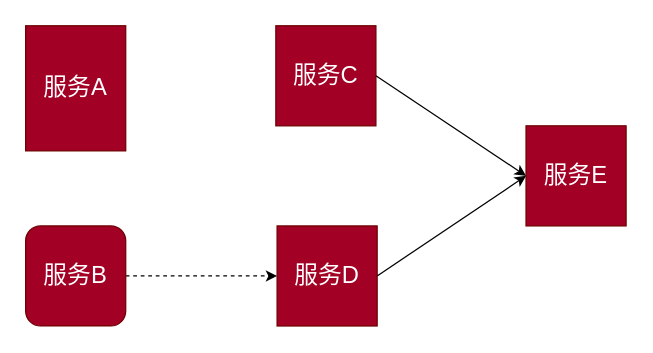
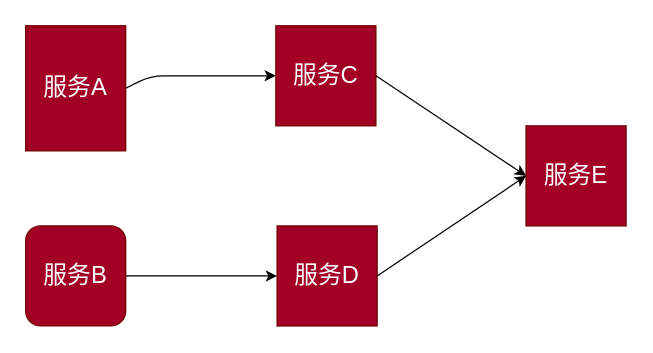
edge "服务A" -> "服务C": added
edge "服务B" -> "服务D": style dashed -> solid
